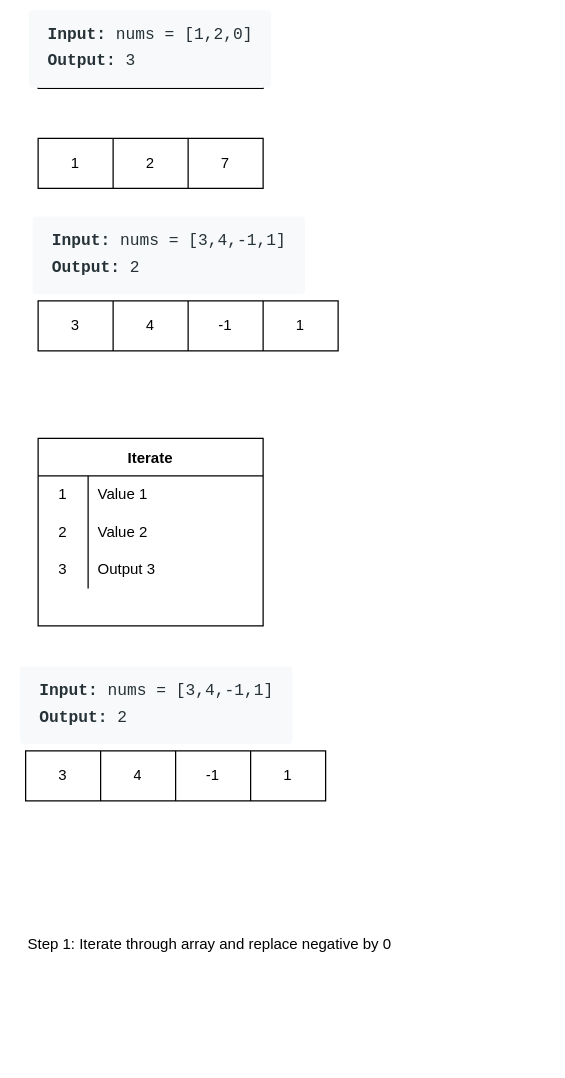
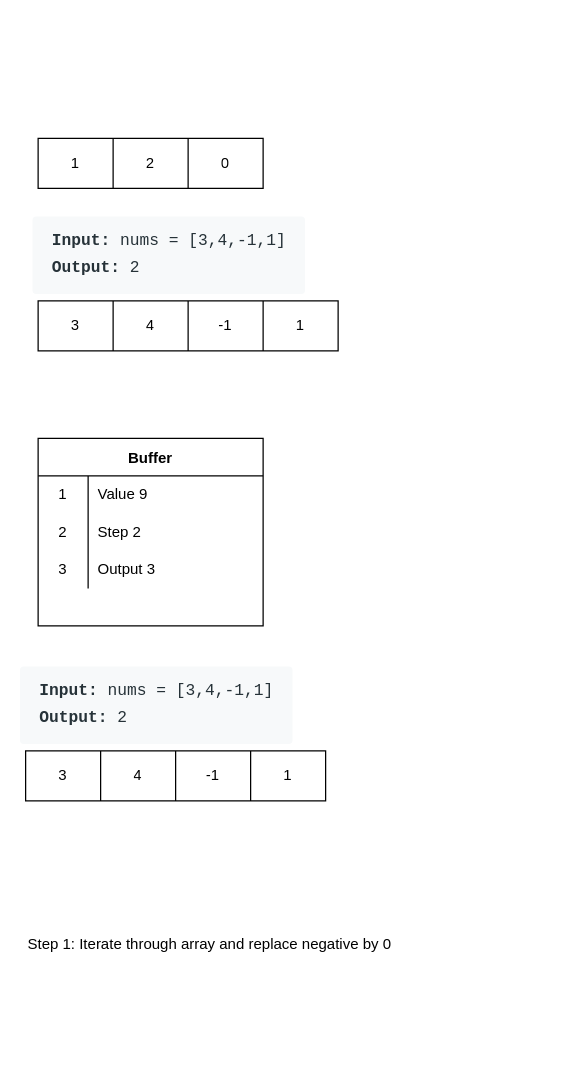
node "Input: nums = [1,2,0] Output: 3": removed
node "7": label "7" -> "0"
node "Iterate": label "Iterate" -> "Buffer"
node "Value 1": label "Value 1" -> "Value 9"
node "Value 2": label "Value 2" -> "Step 2"
